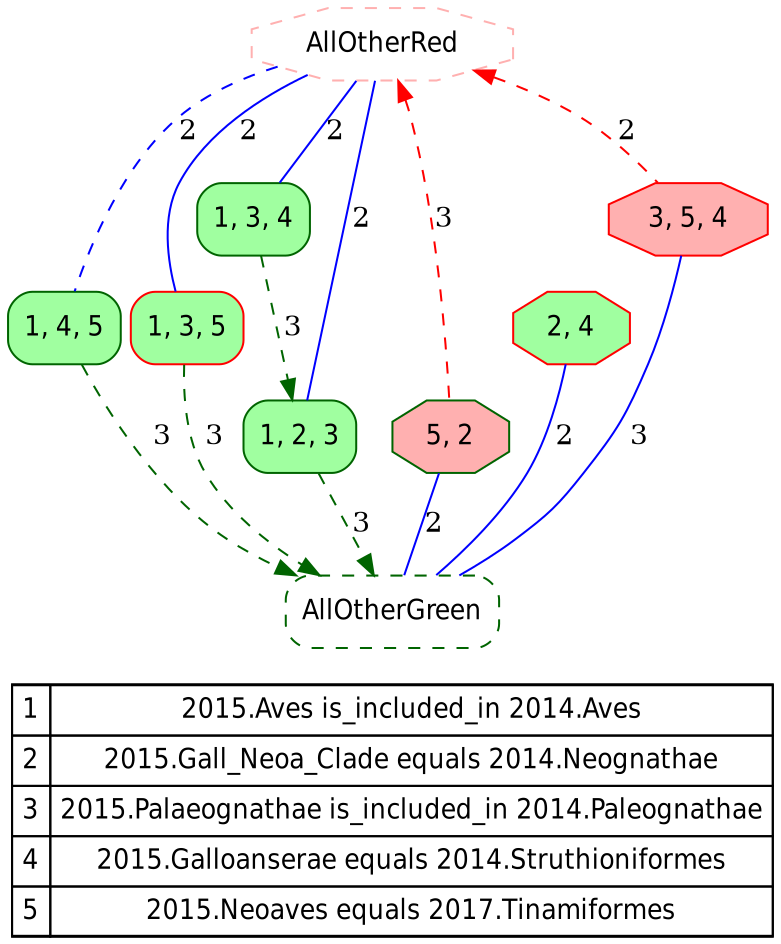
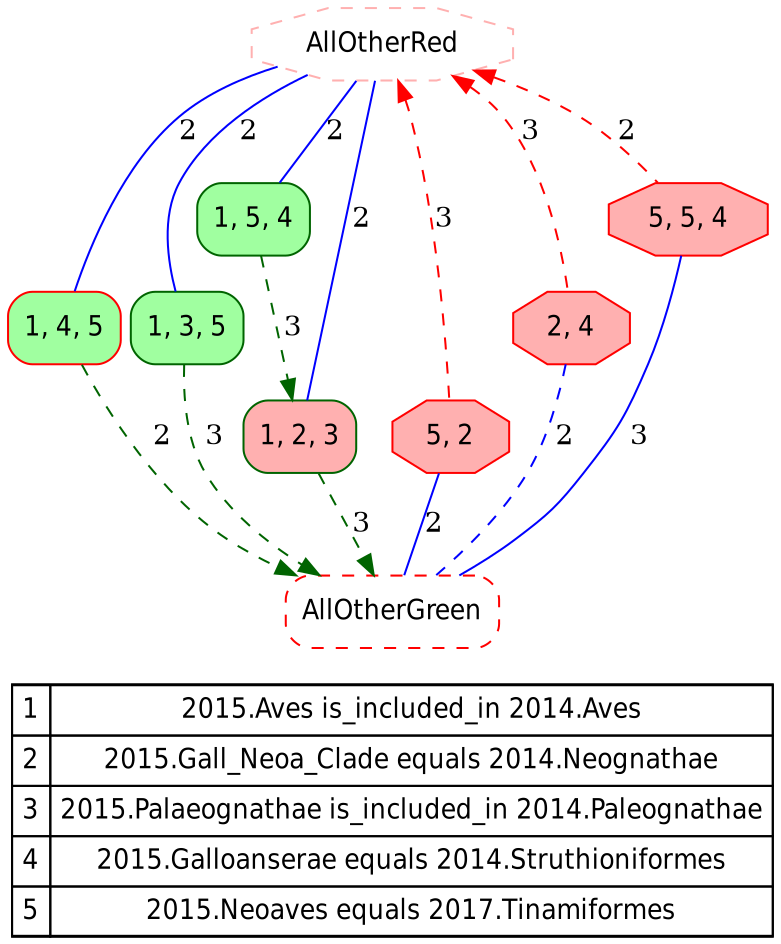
edge "AllOtherRed" -- "1, 4, 5": style dashed -> solid
edge "2, 4" -> "AllOtherRed": added, label "3"
node "1, 3, 4": label "1, 3, 4" -> "1, 5, 4"
node "3, 5, 4": label "3, 5, 4" -> "5, 5, 4"
node "1, 4, 5": color #006400 -> #ff0000
node "1, 3, 5": color #ff0000 -> #006400
node "2, 4": fillcolor #a0ffa0 -> #ffb0b0
edge "1, 4, 5" -> "AllOtherGreen": label "3" -> "2"
node "1, 2, 3": fillcolor #a0ffa0 -> #ffb0b0
node "5, 2": color #006400 -> #ff0000
edge "2, 4" -- "AllOtherGreen": style solid -> dashed
node "AllOtherGreen": color #006400 -> #ff0000
